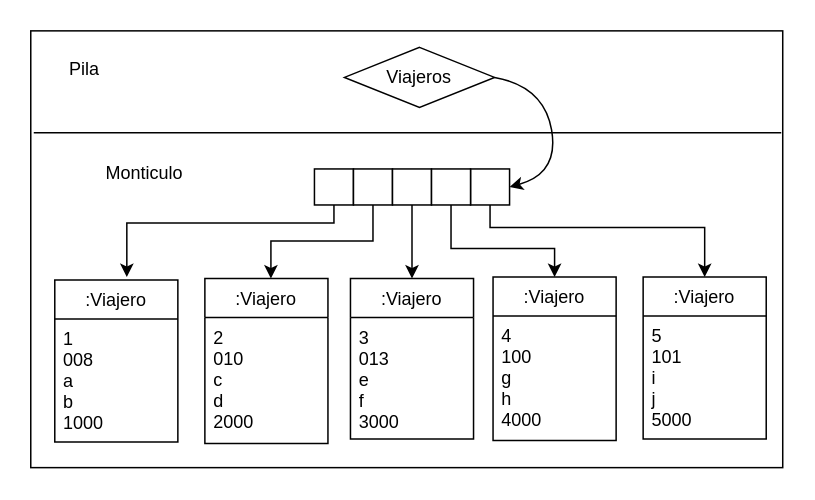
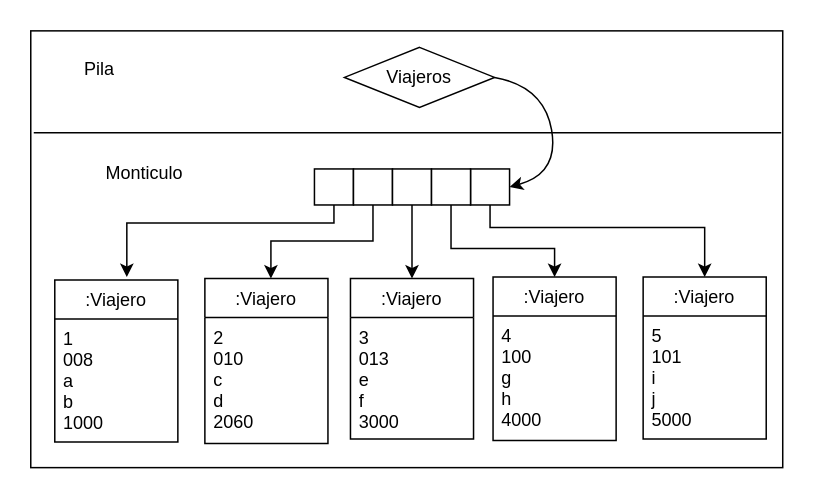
node "Pila": moved (85, 70) -> (100, 70)
node "2 010 c d 2000": label "2 010 c d 2000" -> "2 010 c d 2060"
